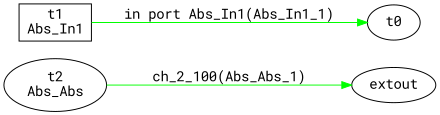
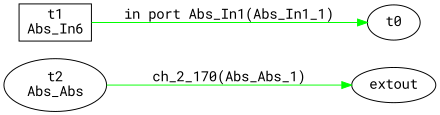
node "t1 Abs_In1": label "t1 Abs_In1" -> "t1 Abs_In6"
edge "t2 Abs_Abs" -> "extout": label "ch_2_100(Abs_Abs_1)" -> "ch_2_170(Abs_Abs_1)"
